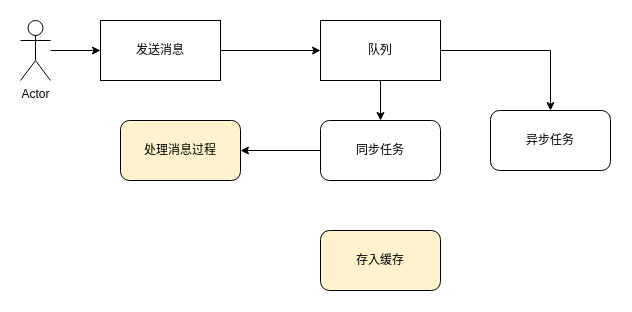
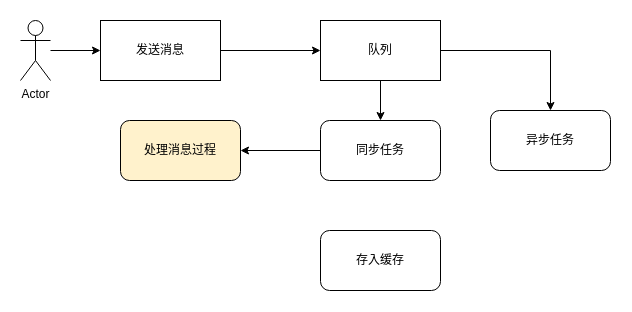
node "存入缓存": fillcolor #fff2cc -> #ffffff
